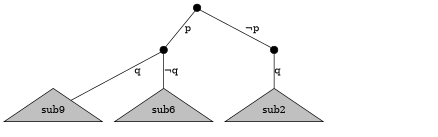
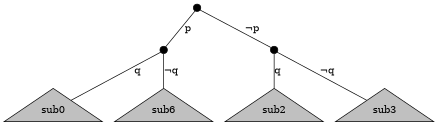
node "sub9": label "sub9" -> "sub0"
node "sub3": added
